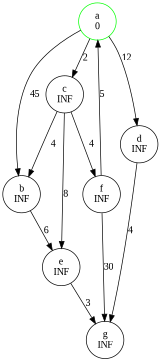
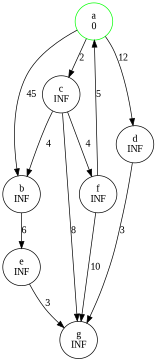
edge "c INF" -> "e INF": now "c INF" -> "g INF"
edge "d INF" -> "g INF": label "4" -> "3"
edge "f INF" -> "g INF": label "30" -> "10"
